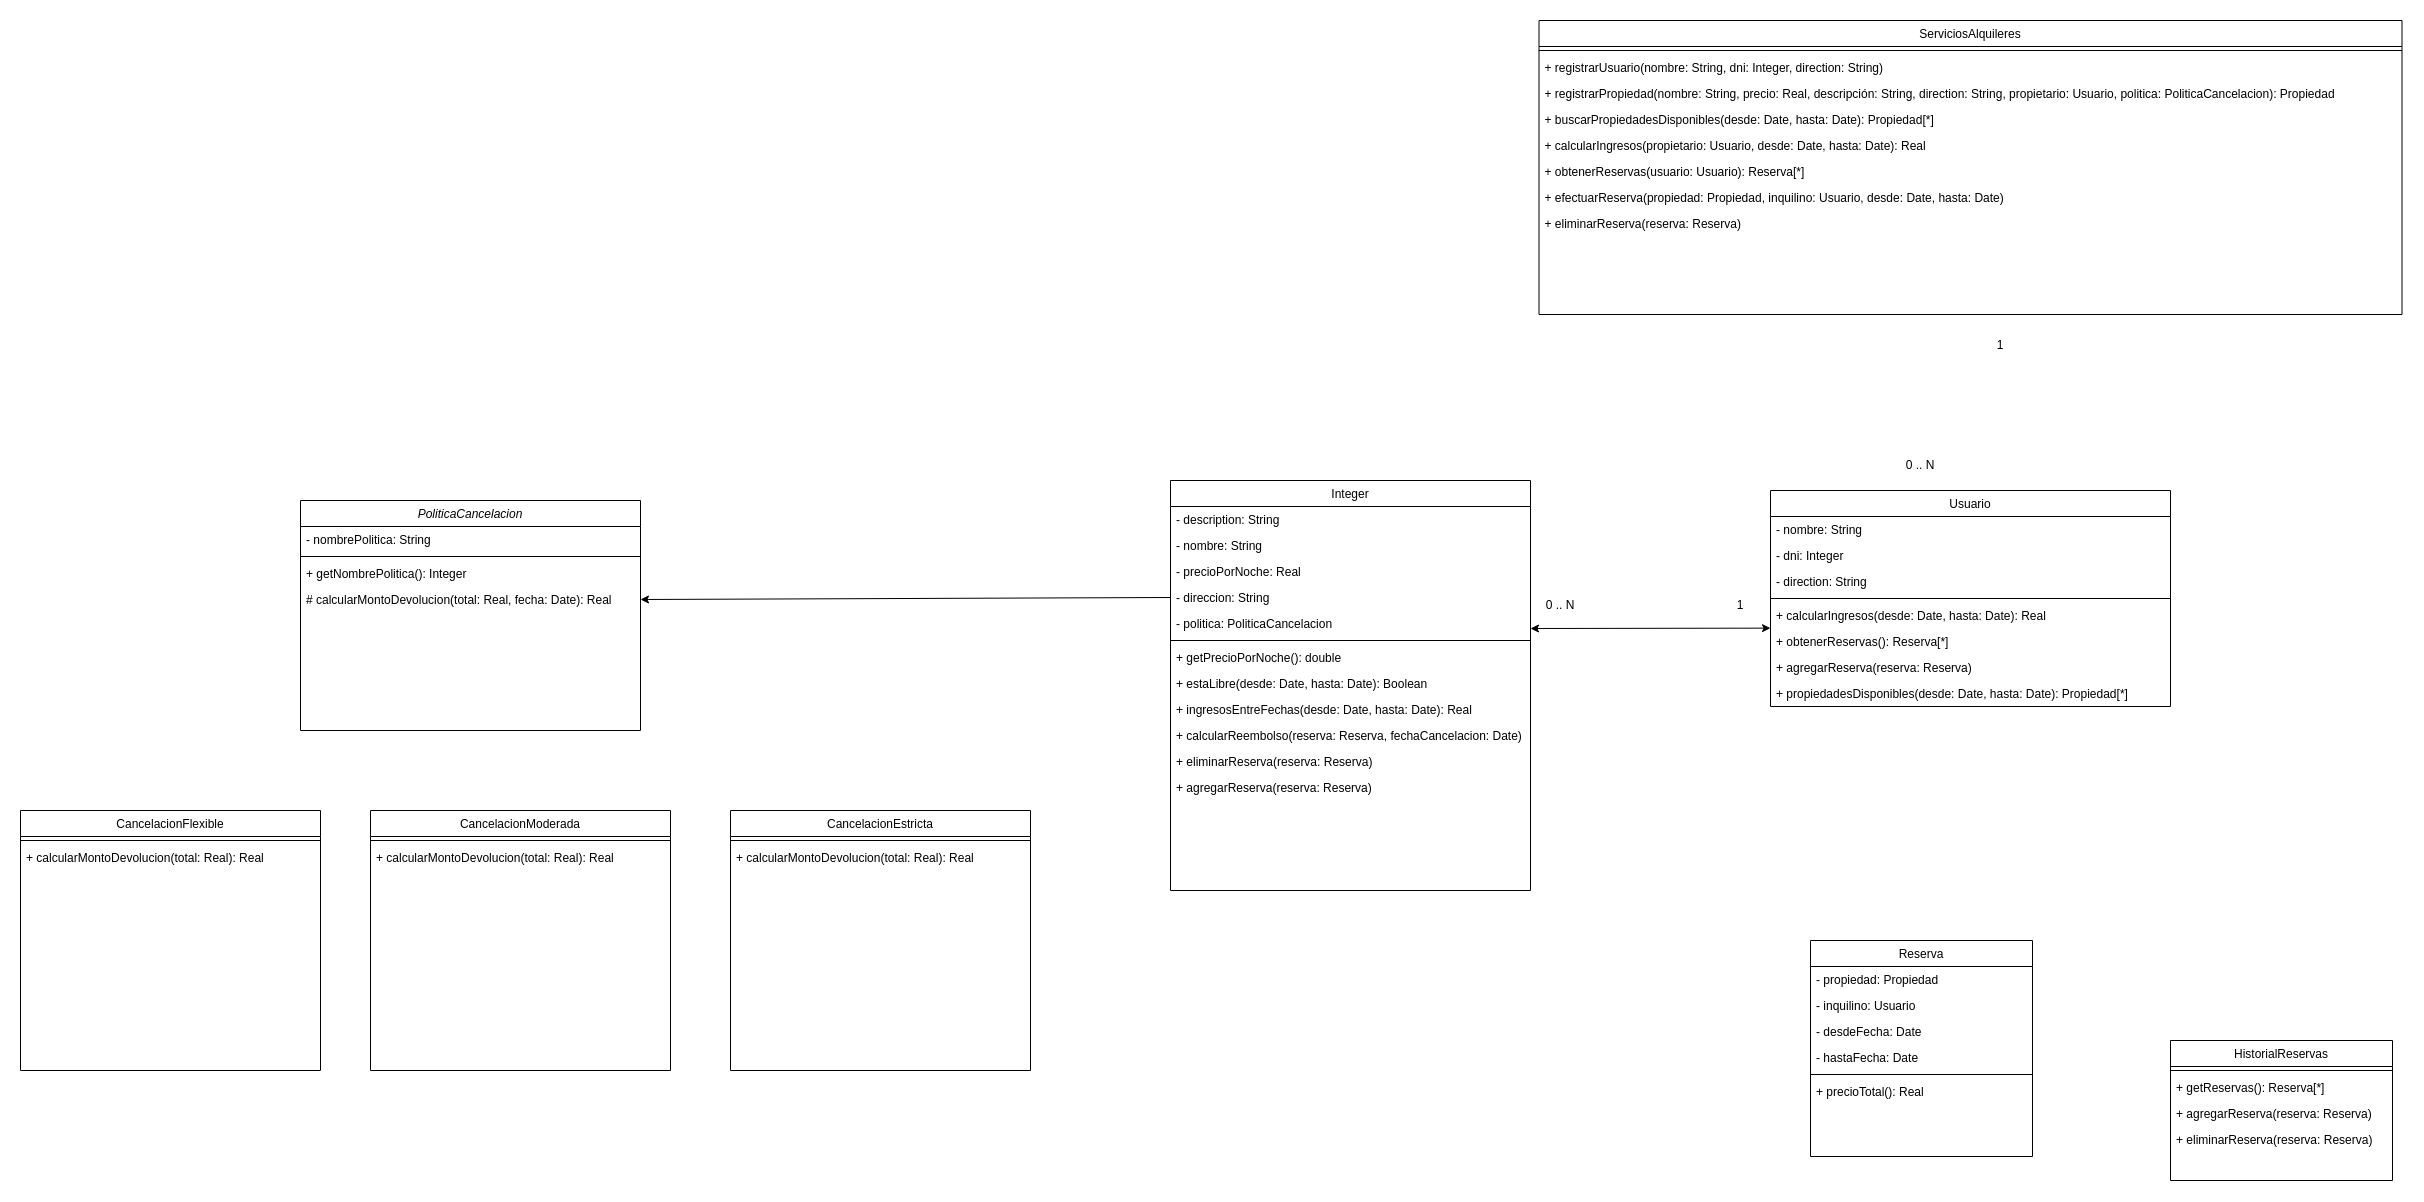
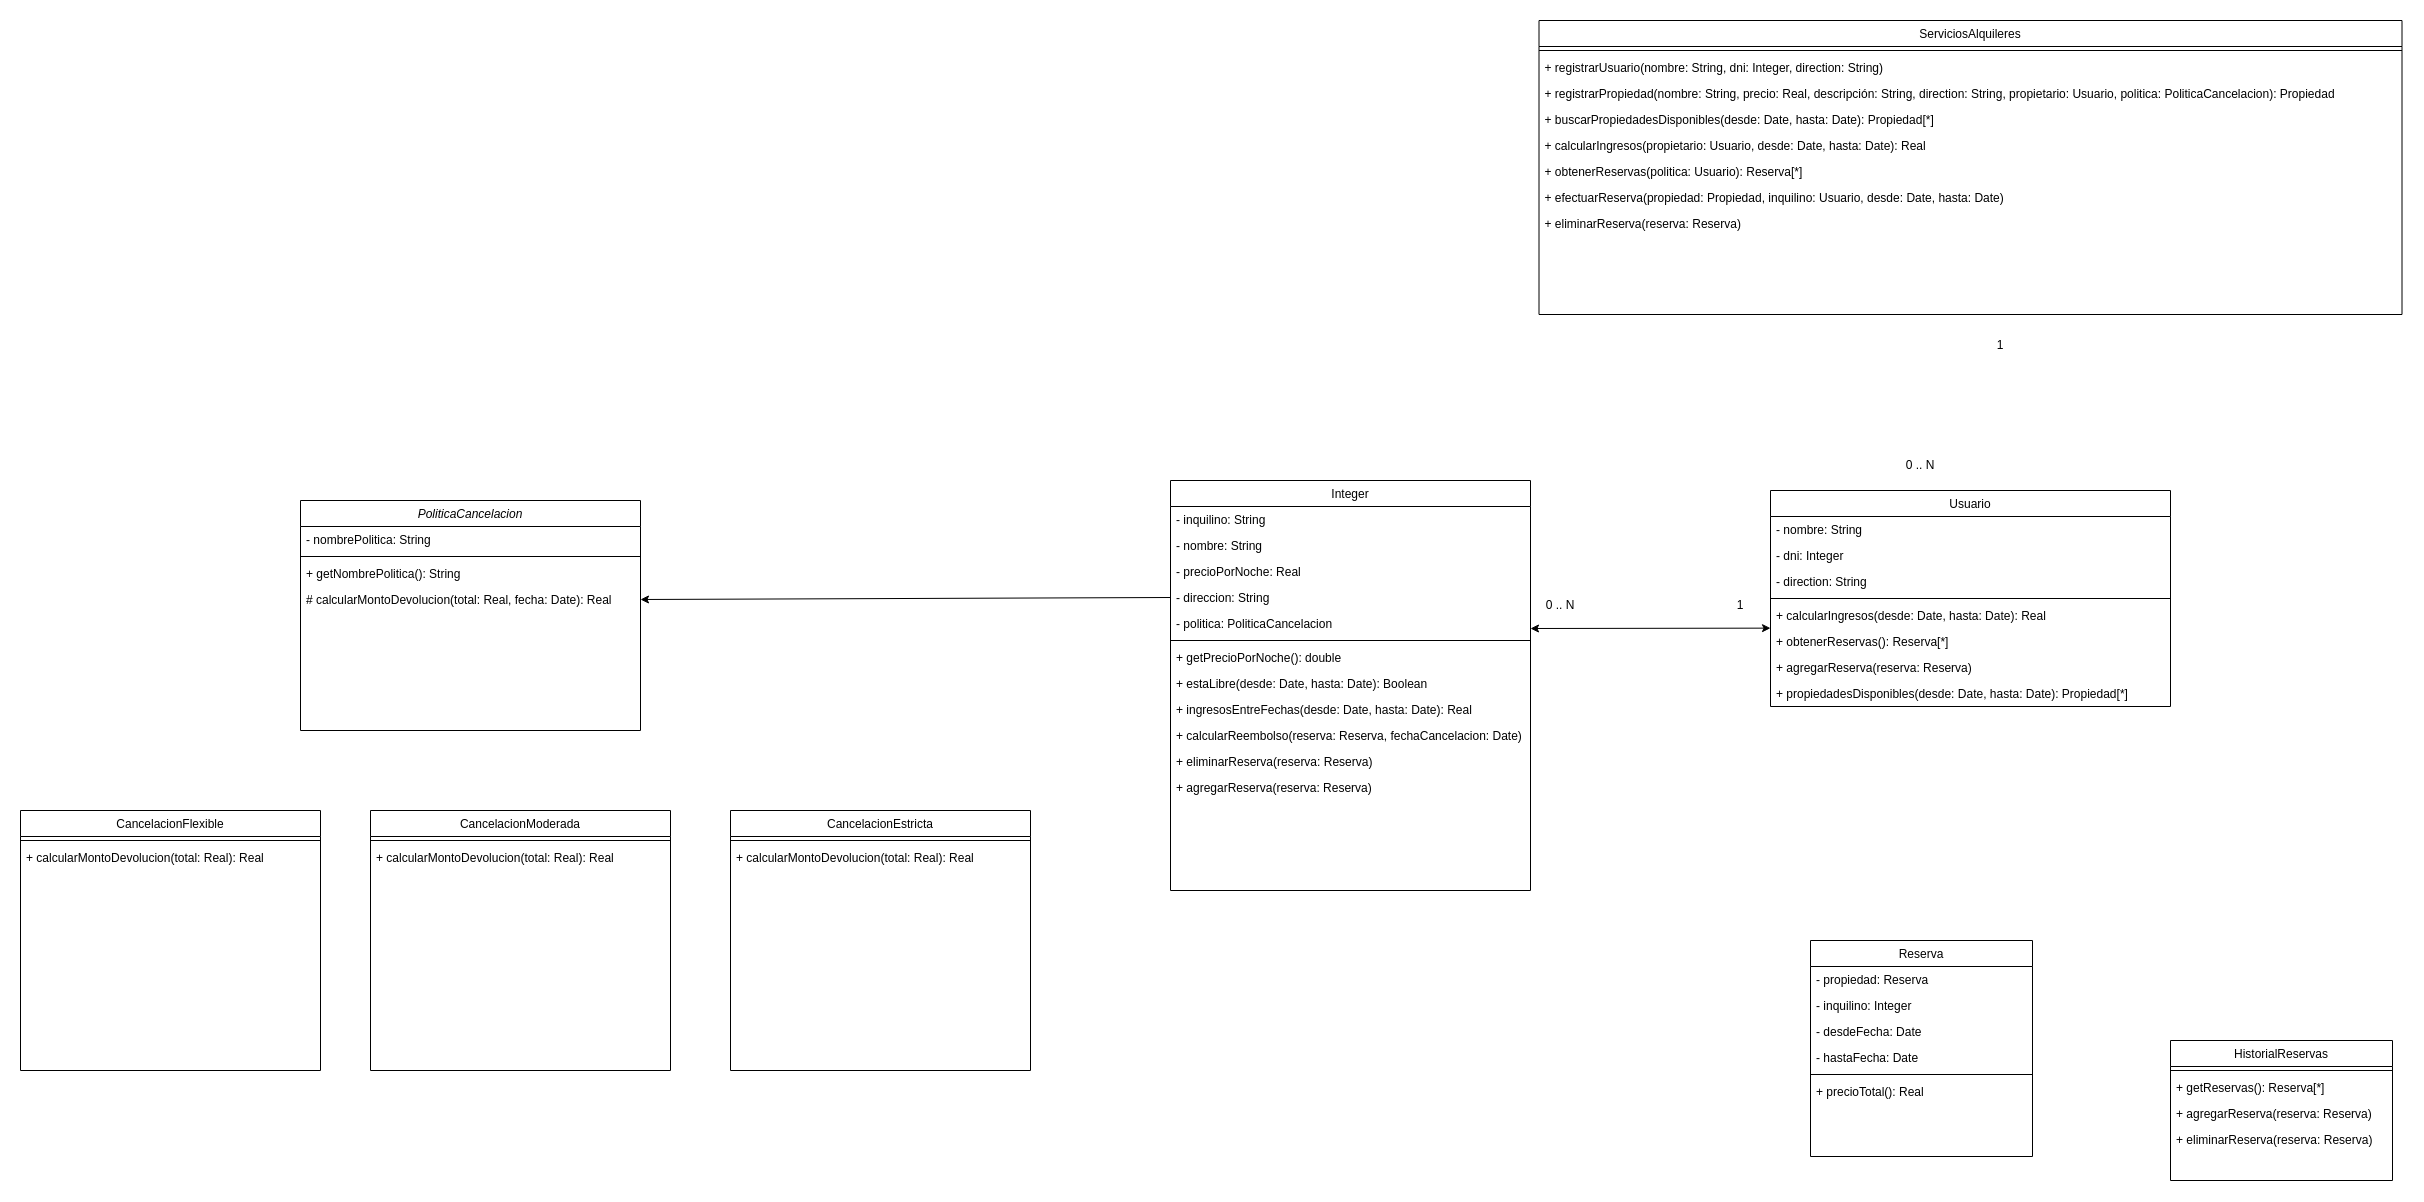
node "+ obtenerReservas(usuario: Usuario): Reserva[*]": label "+ obtenerReservas(usuario: Usuario): Reserva[*]" -> "+ obtenerReservas(politica: Usuario): Reserva[*]"
node "- description: String": label "- description: String" -> "- inquilino: String"
node "+ getNombrePolitica(): Integer": label "+ getNombrePolitica(): Integer" -> "+ getNombrePolitica(): String"
node "- propiedad: Propiedad": label "- propiedad: Propiedad" -> "- propiedad: Reserva"
node "- inquilino: Usuario": label "- inquilino: Usuario" -> "- inquilino: Integer"
